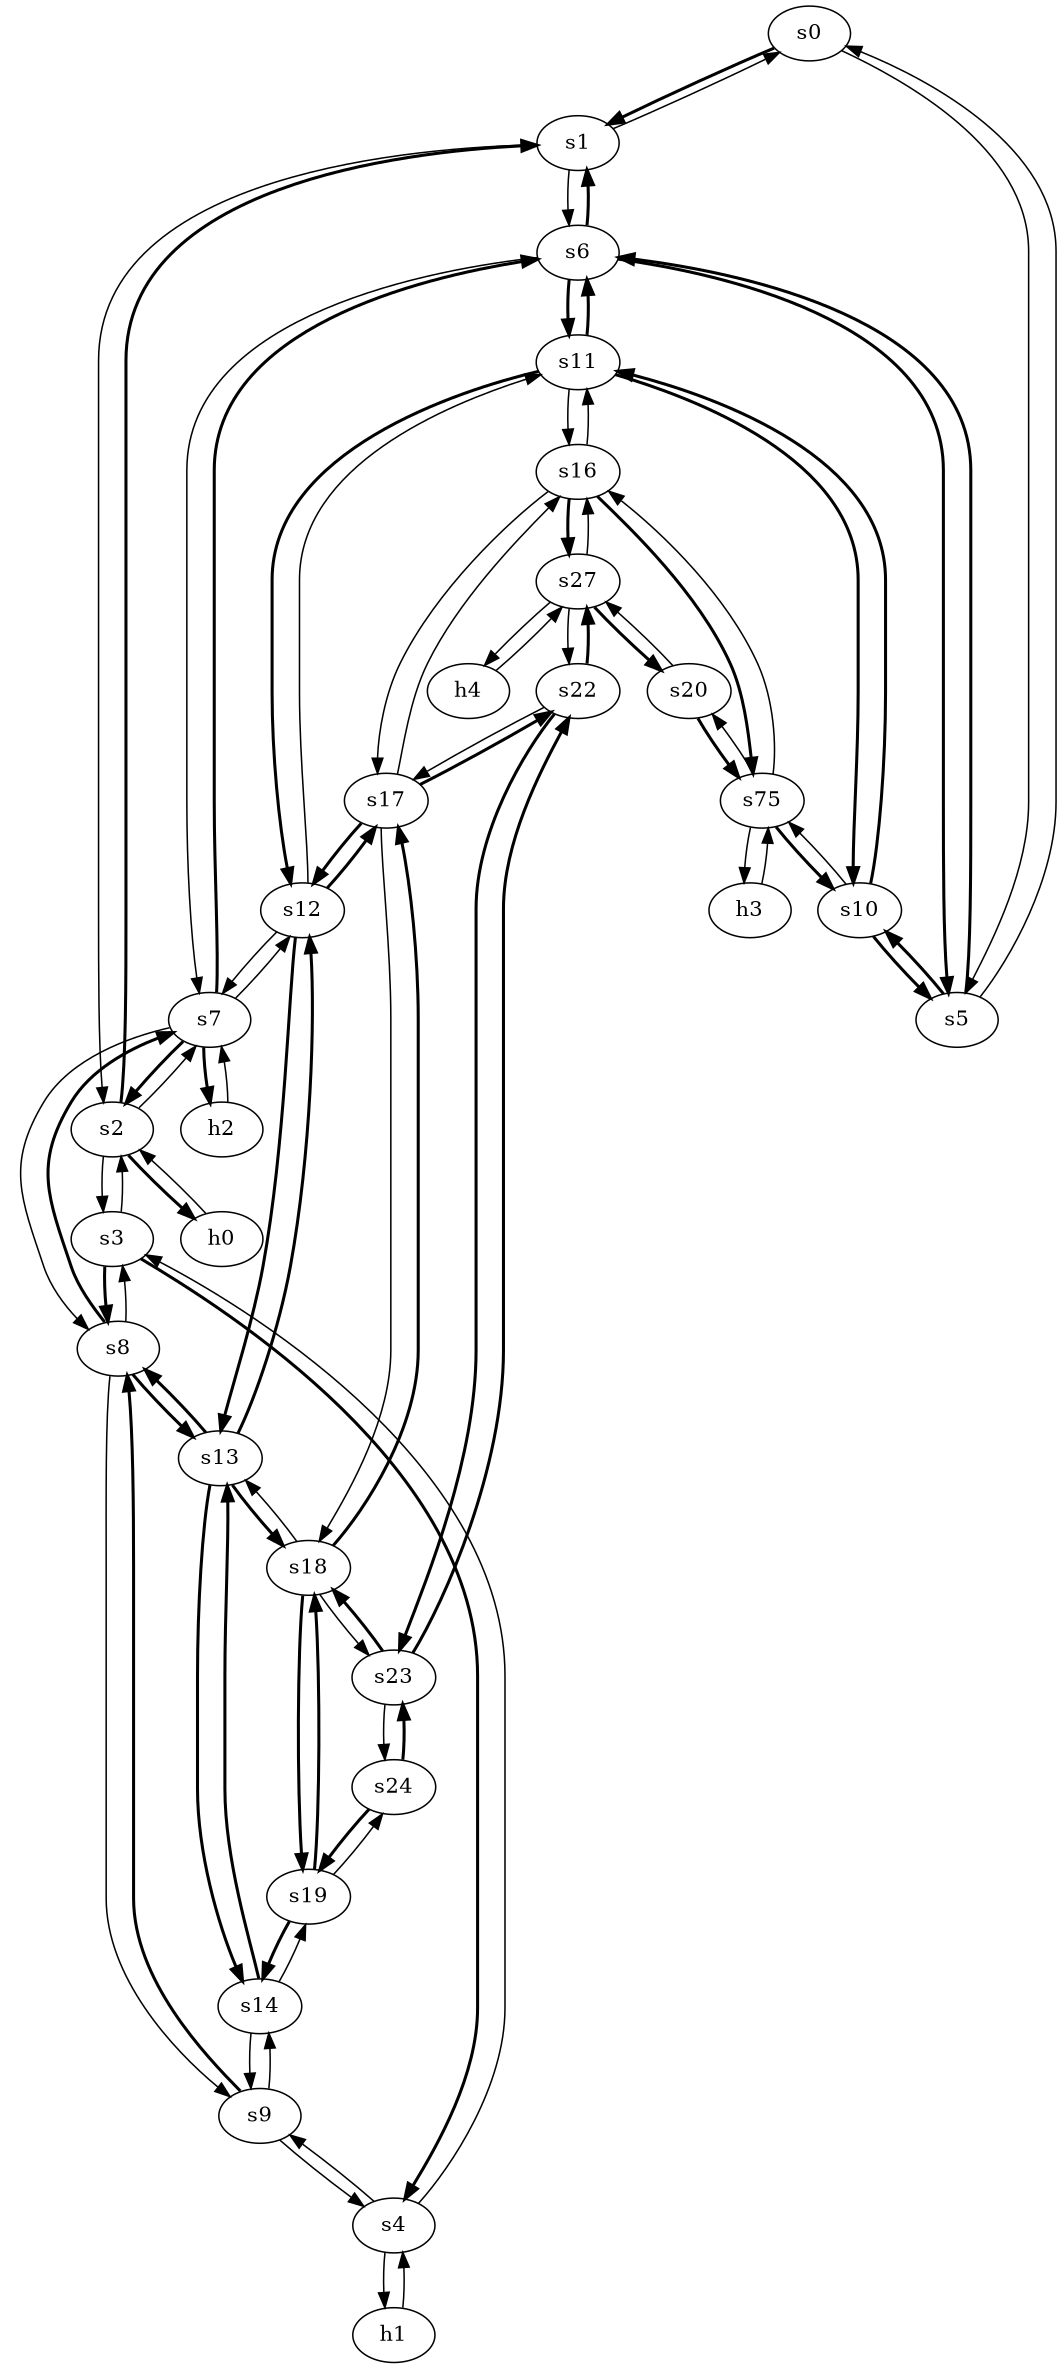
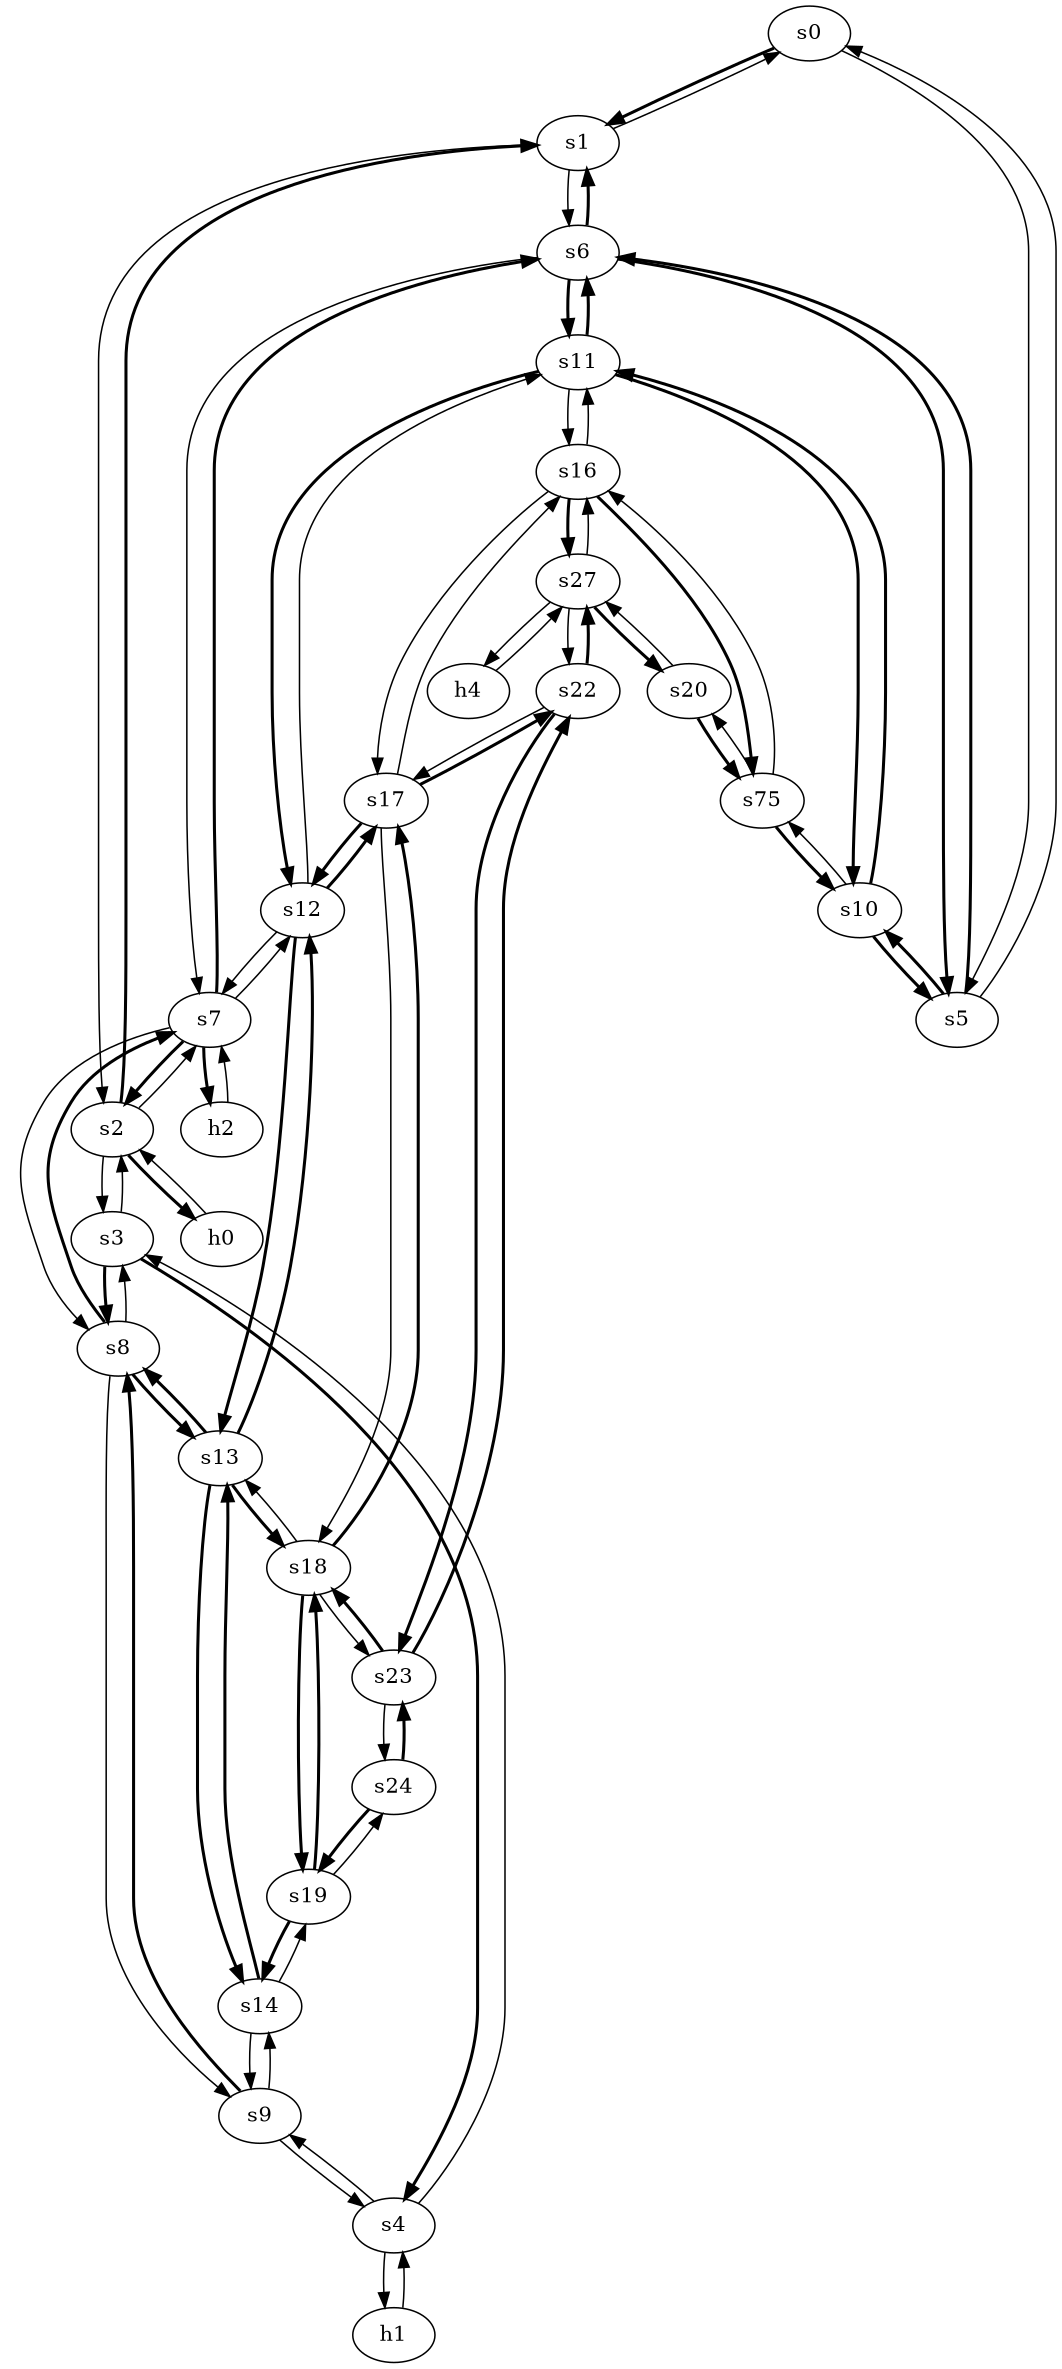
node "h3": removed
